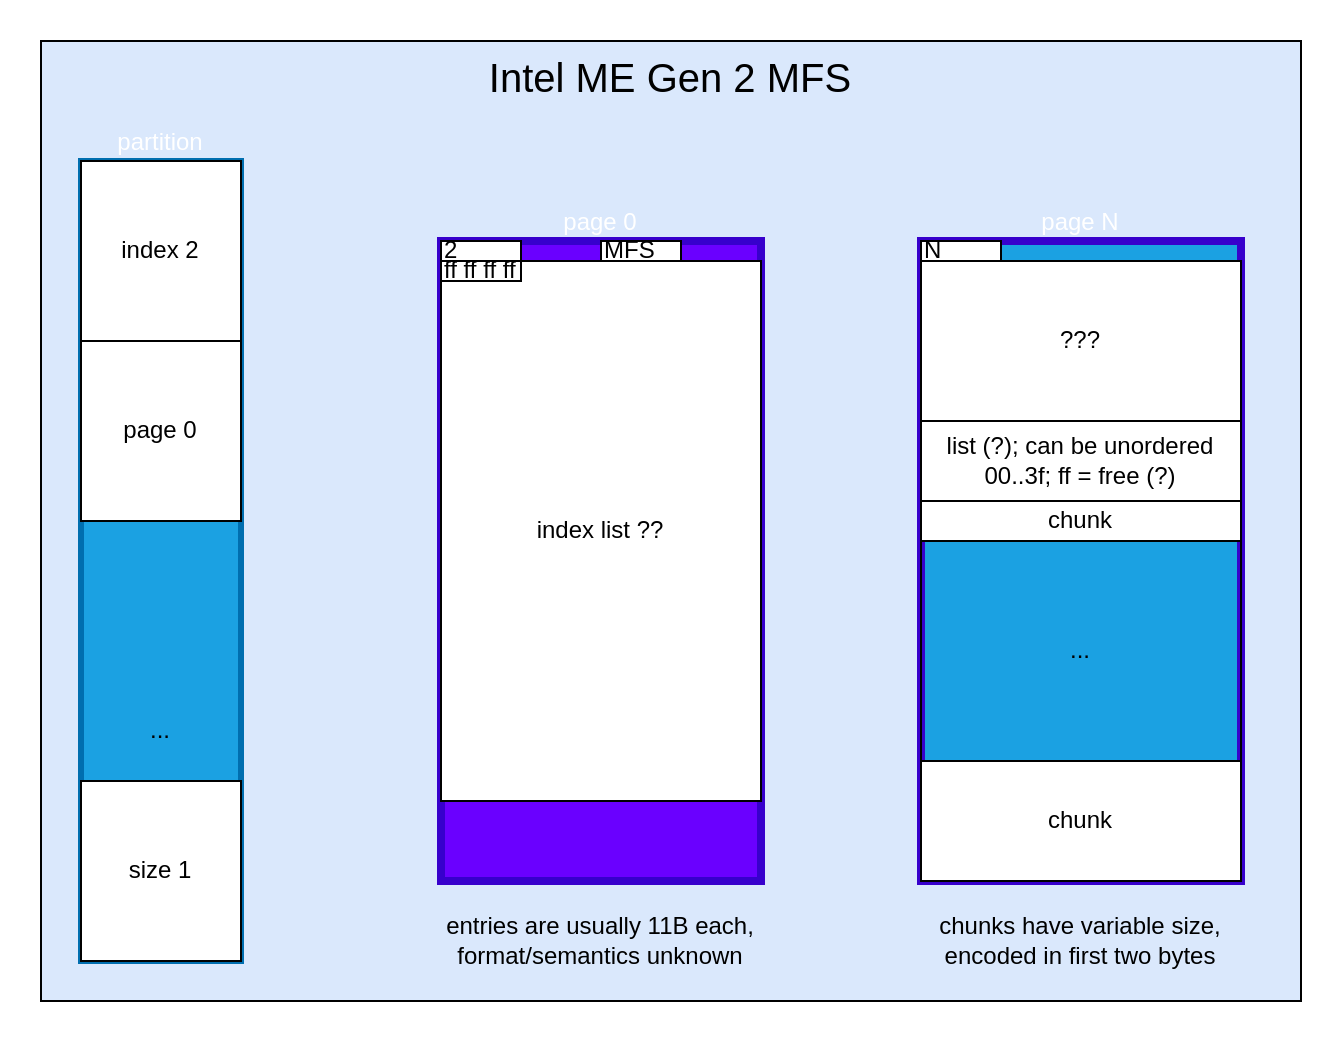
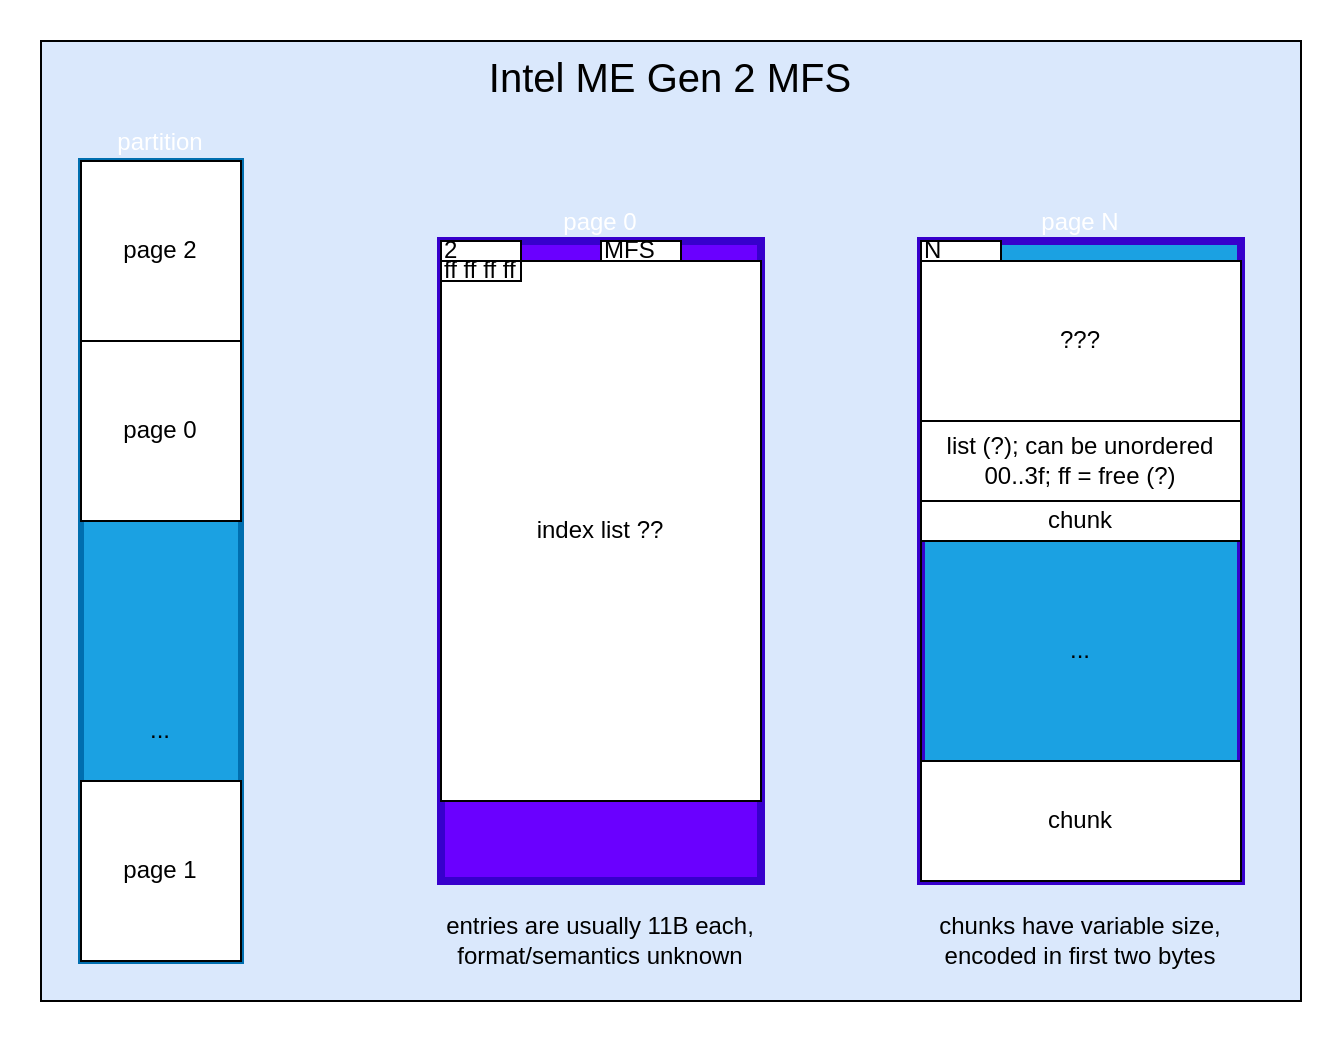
node "index 2": label "index 2" -> "page 2"
node "size 1": label "size 1" -> "page 1"
